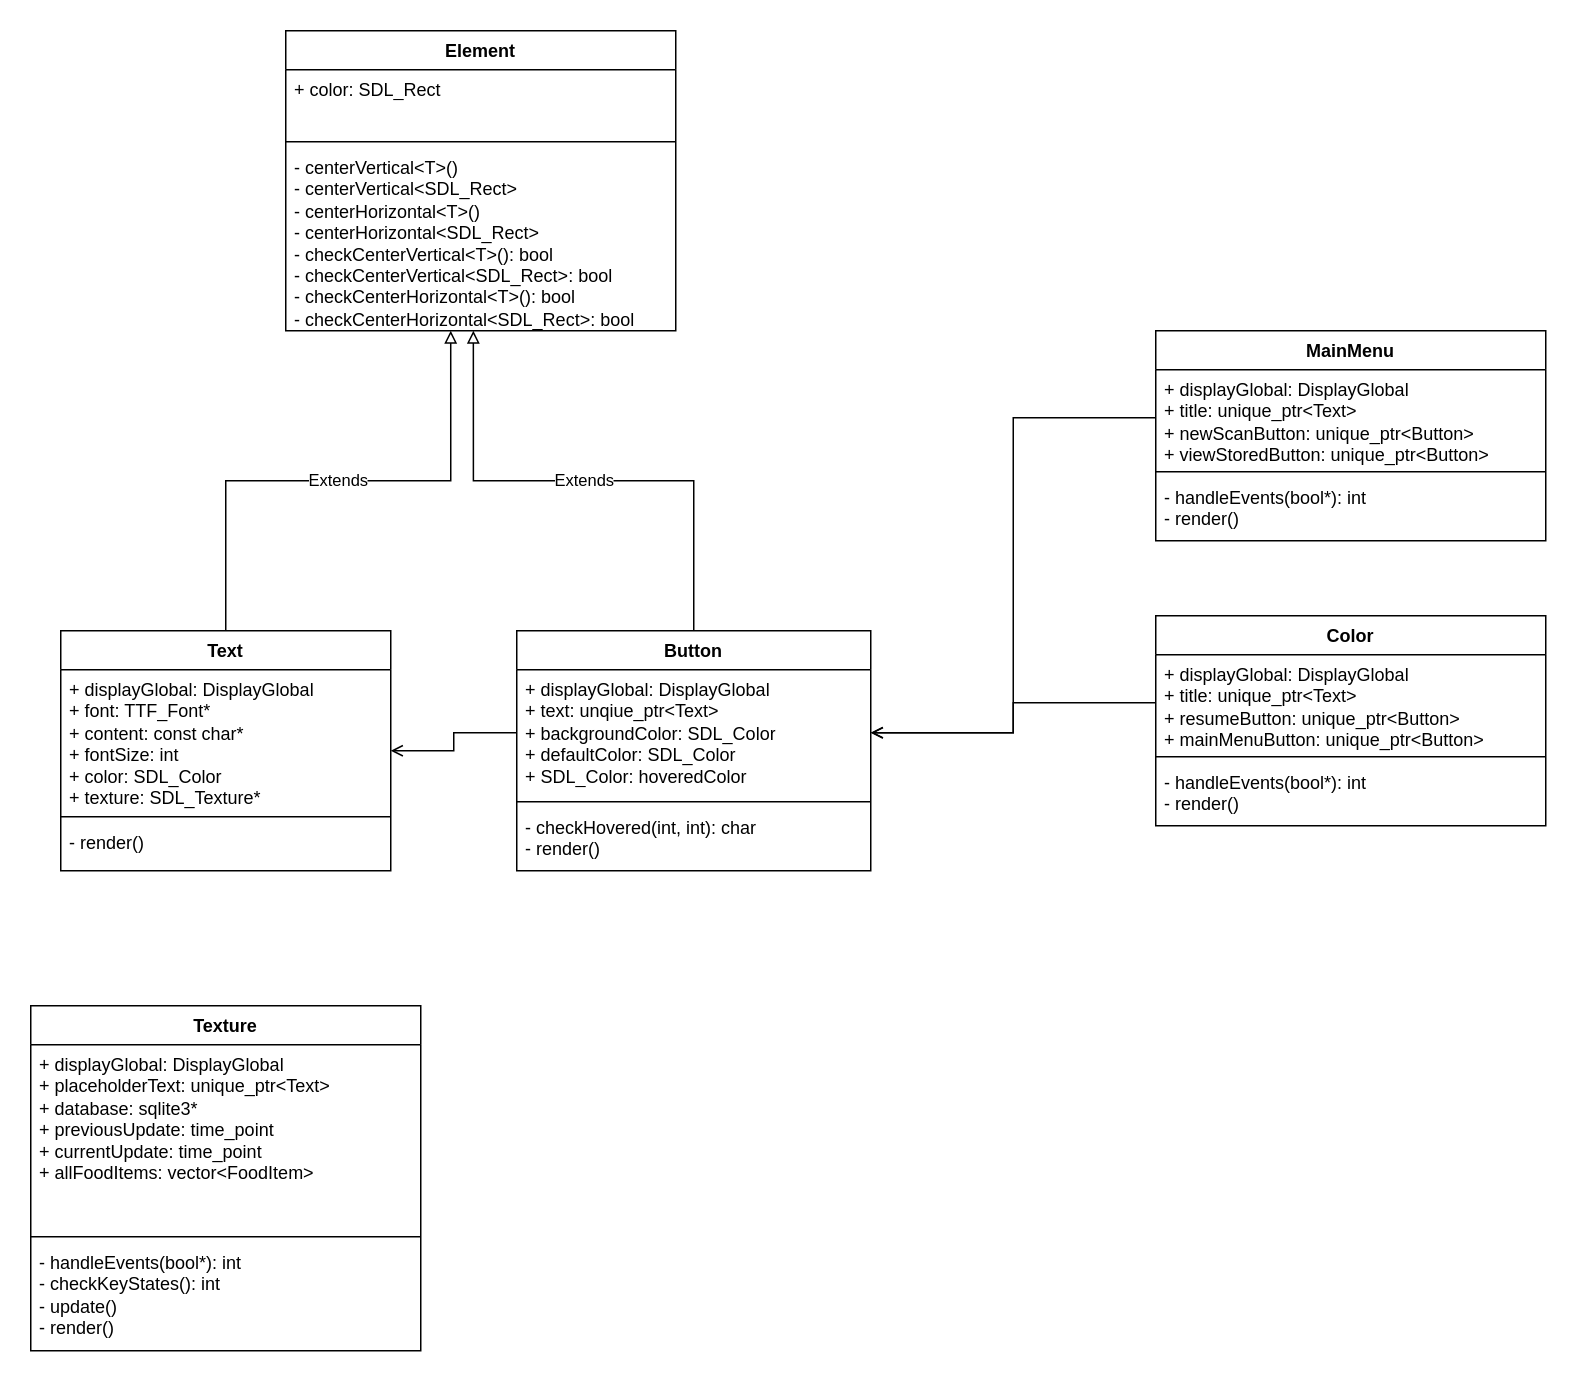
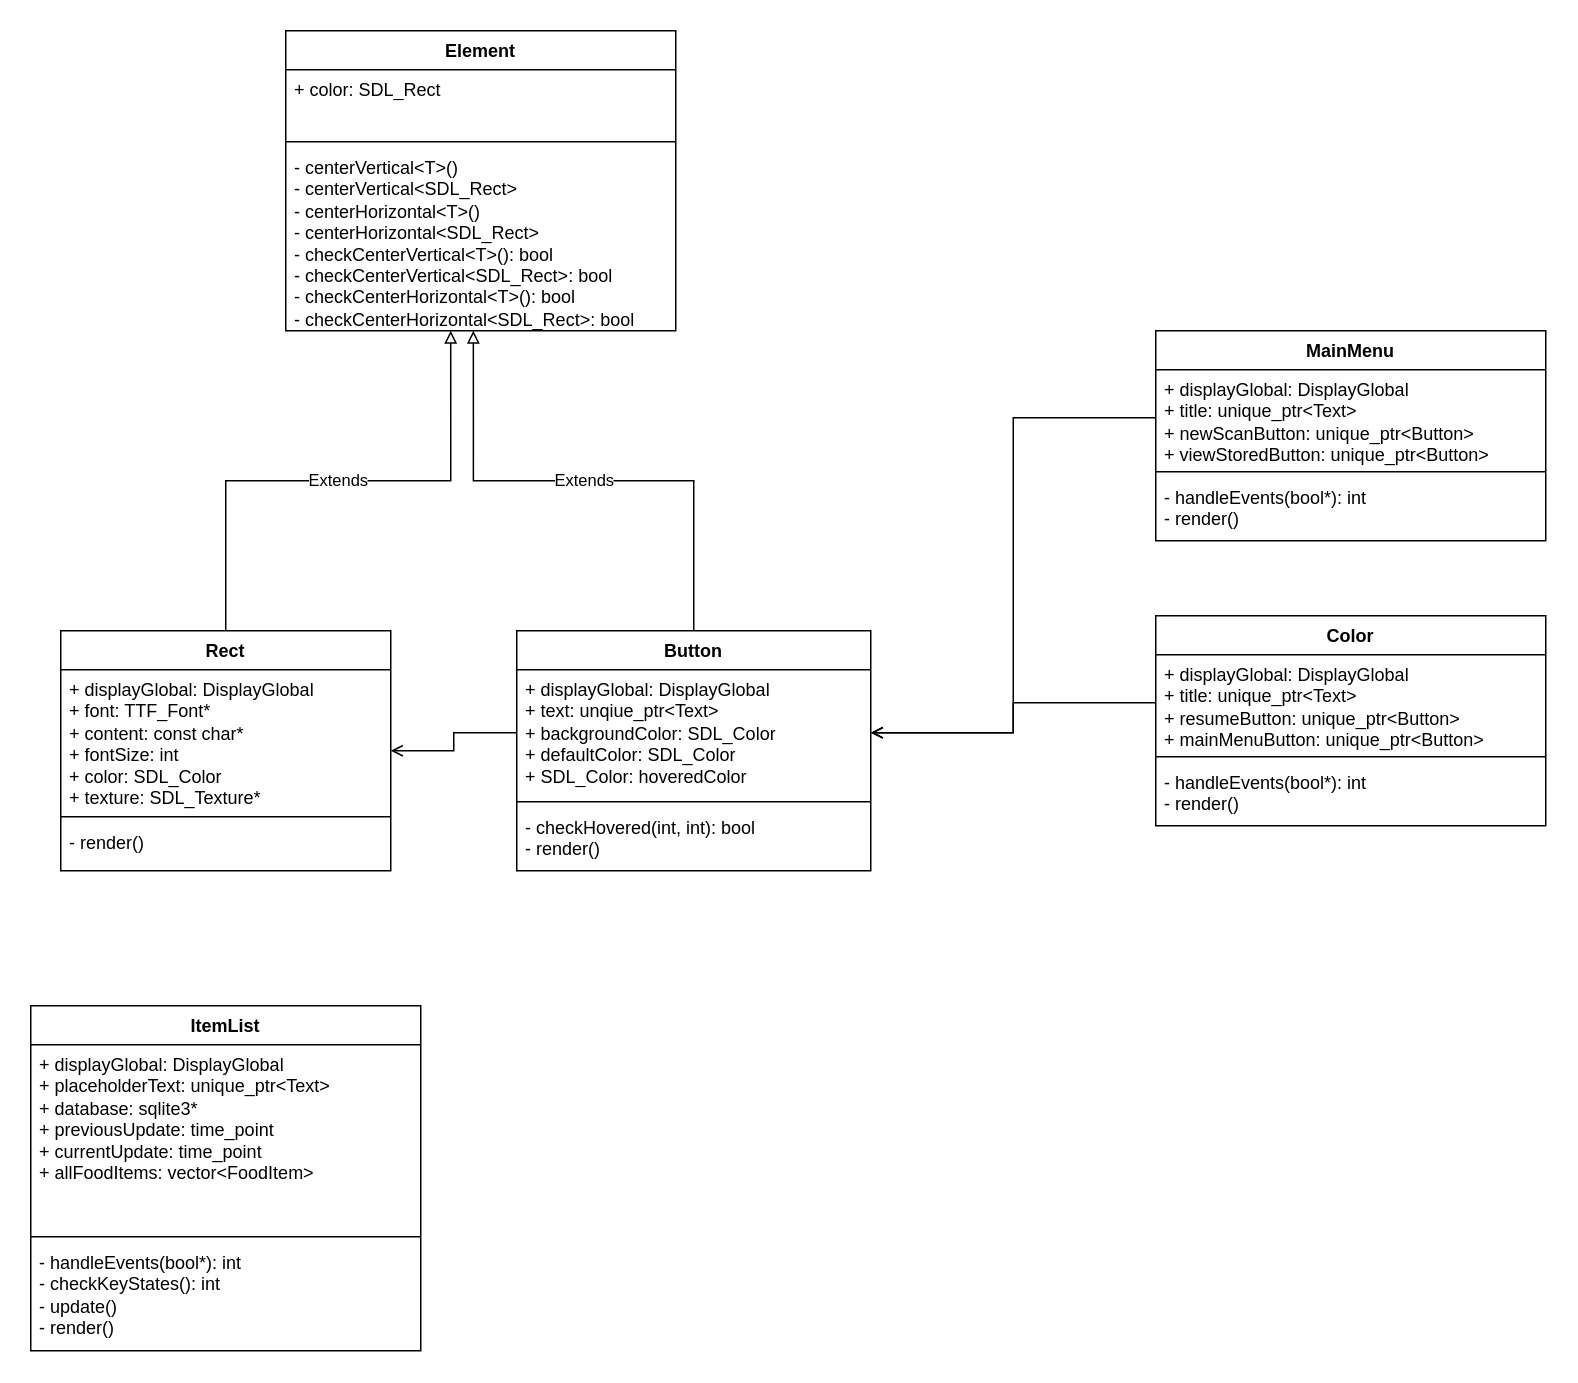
node "Text": label "Text" -> "Rect"
node "- checkHovered(int, int): char - render()": label "- checkHovered(int, int): char - render()" -> "- checkHovered(int, int): bool - render()"
node "Texture": label "Texture" -> "ItemList"
